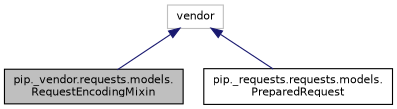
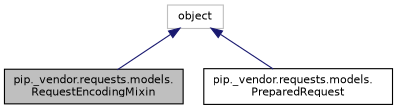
node "vendor": label "vendor" -> "object"
node "pip._requests.requests.models. PreparedRequest": label "pip._requests.requests.models. PreparedRequest" -> "pip._vendor.requests.models. PreparedRequest"
